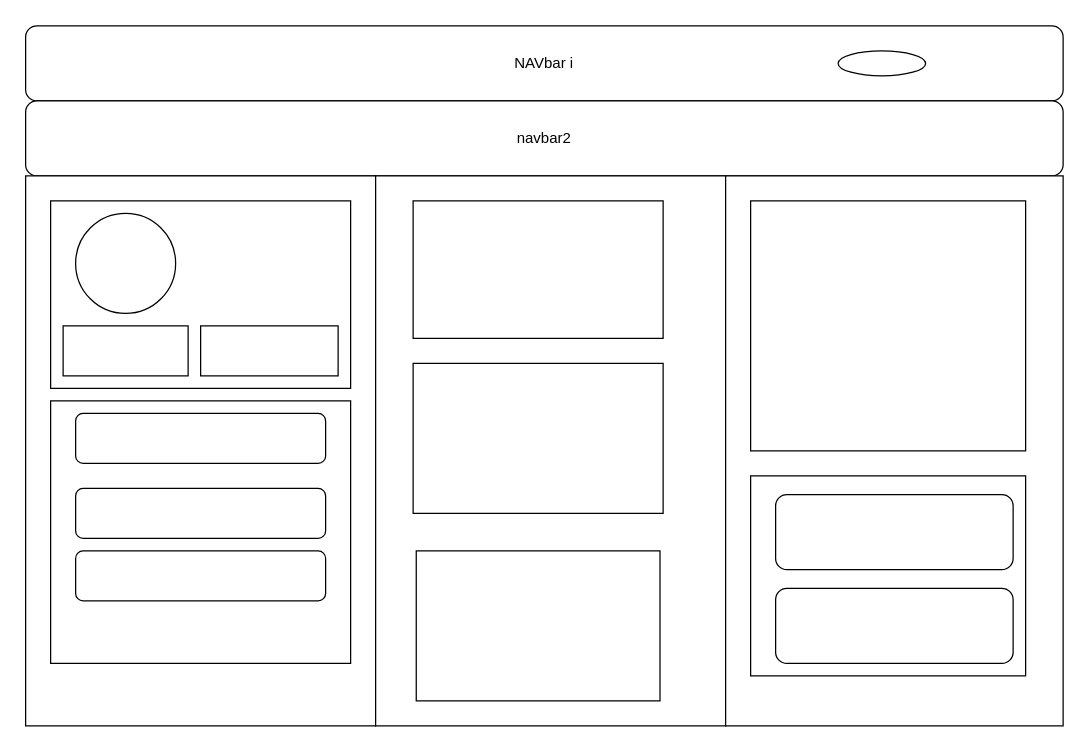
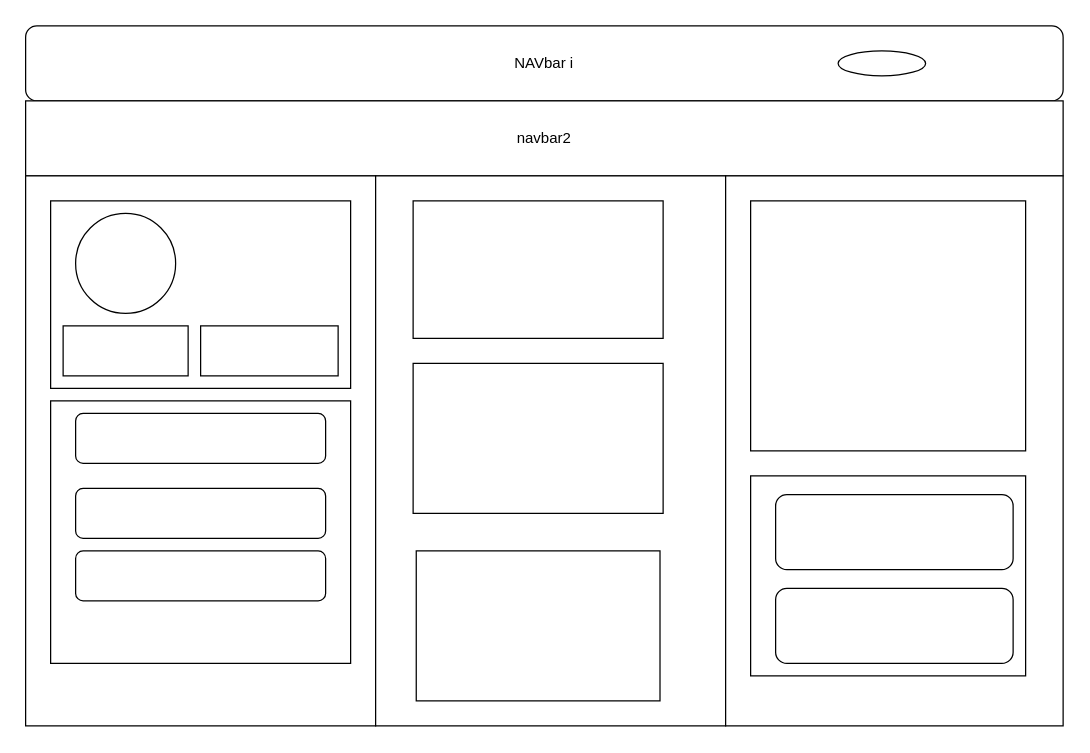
node "navbar2": shape rounded rectangle -> rectangle
